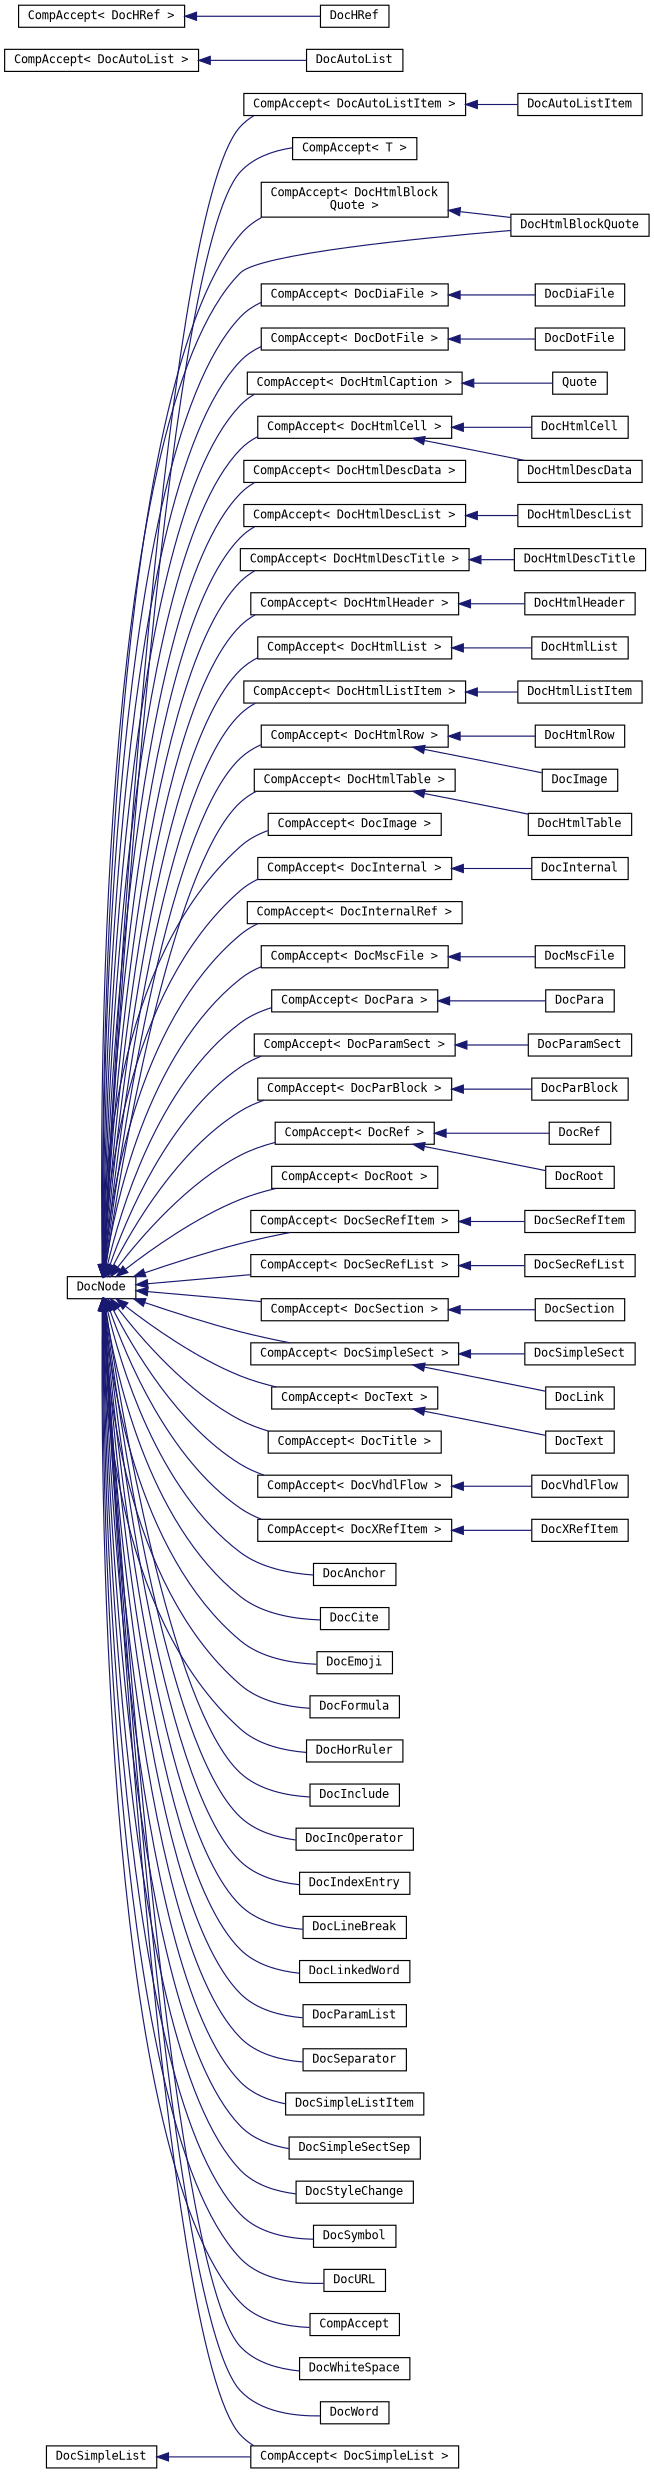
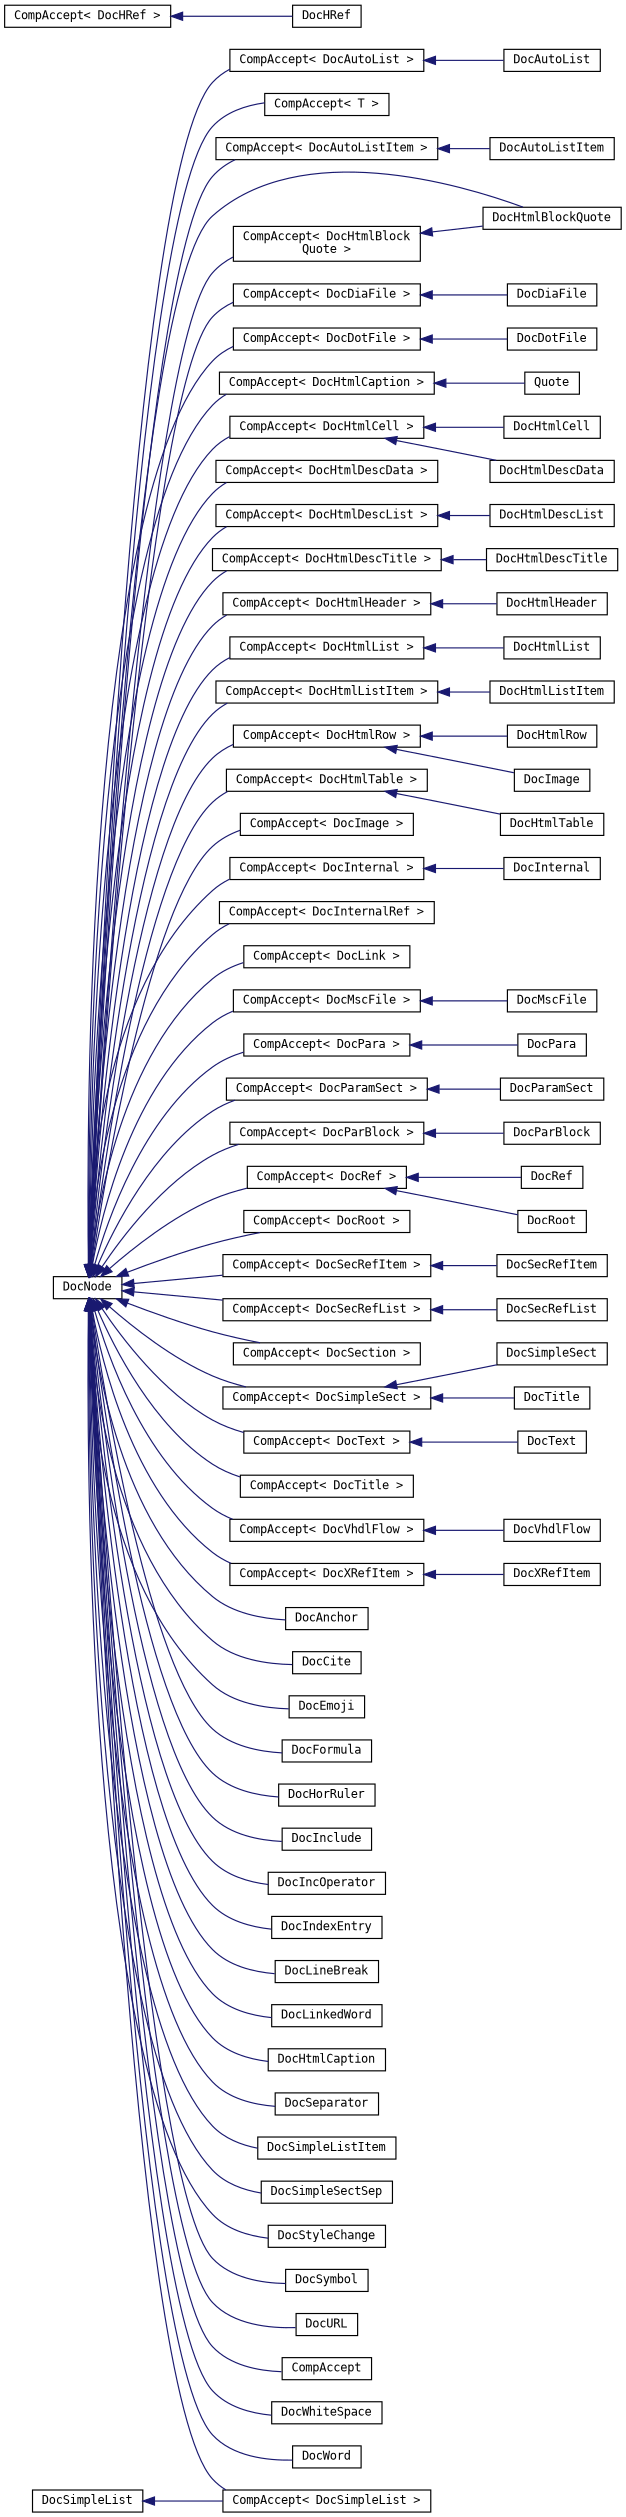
edge "CompAccept< DocAutoList >" -> "DocNode": added
node "CompAccept< DocLink >": added
node "DocSection": removed
node "DocLink": label "DocLink" -> "DocTitle"
node "DocParamList": label "DocParamList" -> "DocHtmlCaption"
